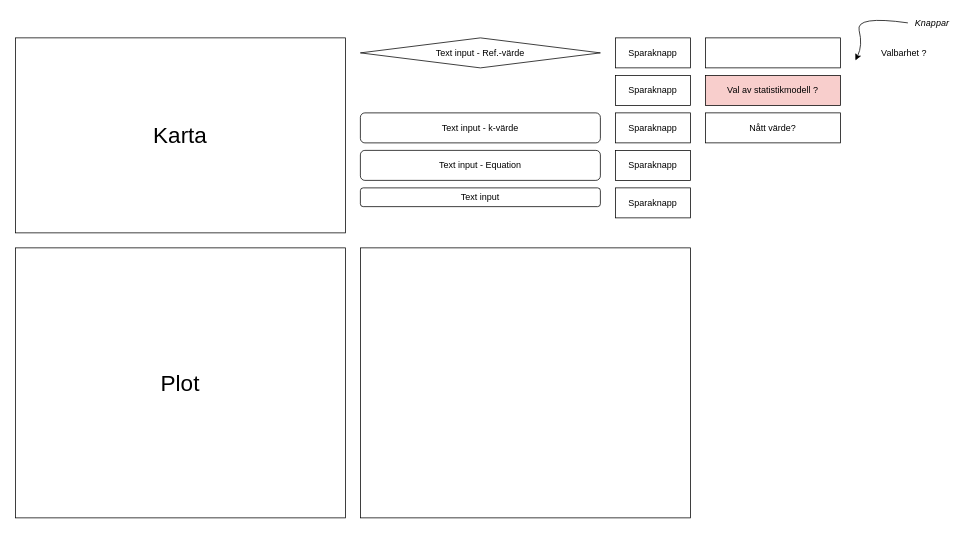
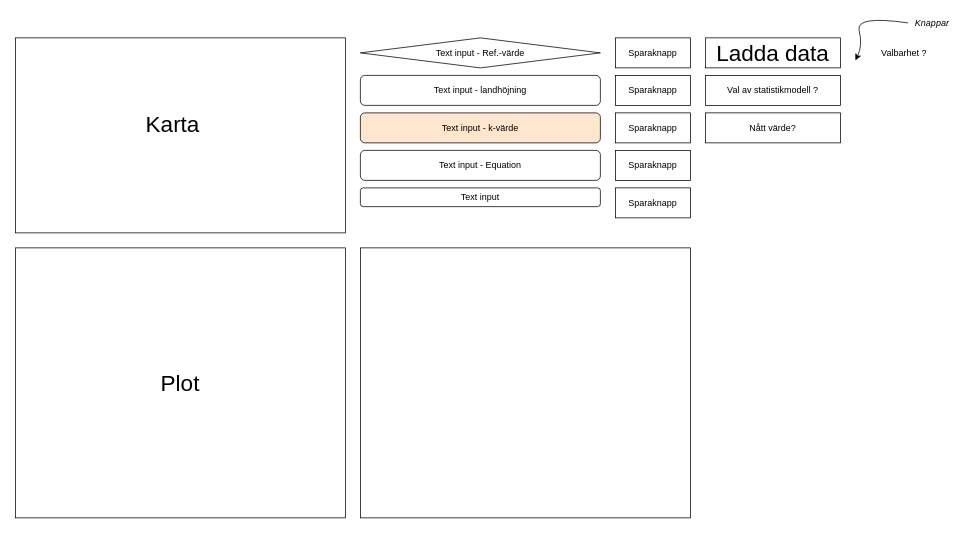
node "Ladda data": added
node "Text input - landhöjning": added
node "Val av statistikmodell ?": fillcolor #f8cecc -> #ffffff
node "Text input - k-värde": fillcolor #ffffff -> #ffe6cc
node "Karta": moved (180, 135) -> (173, 124)
